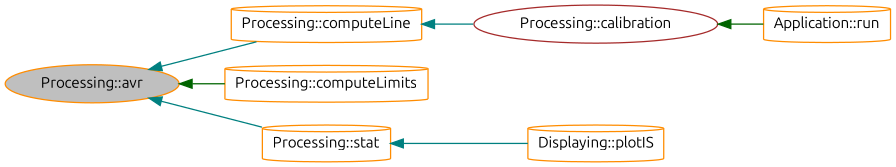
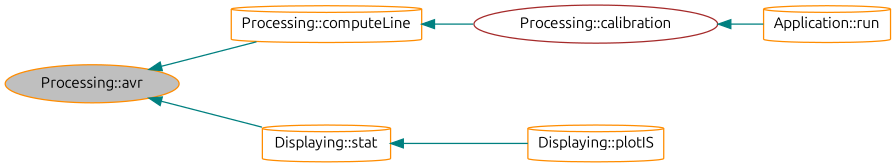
edge "Application::run" -> "Processing::calibration": color darkgreen -> teal
node "Processing::computeLimits": removed
node "Processing::stat": label "Processing::stat" -> "Displaying::stat"
